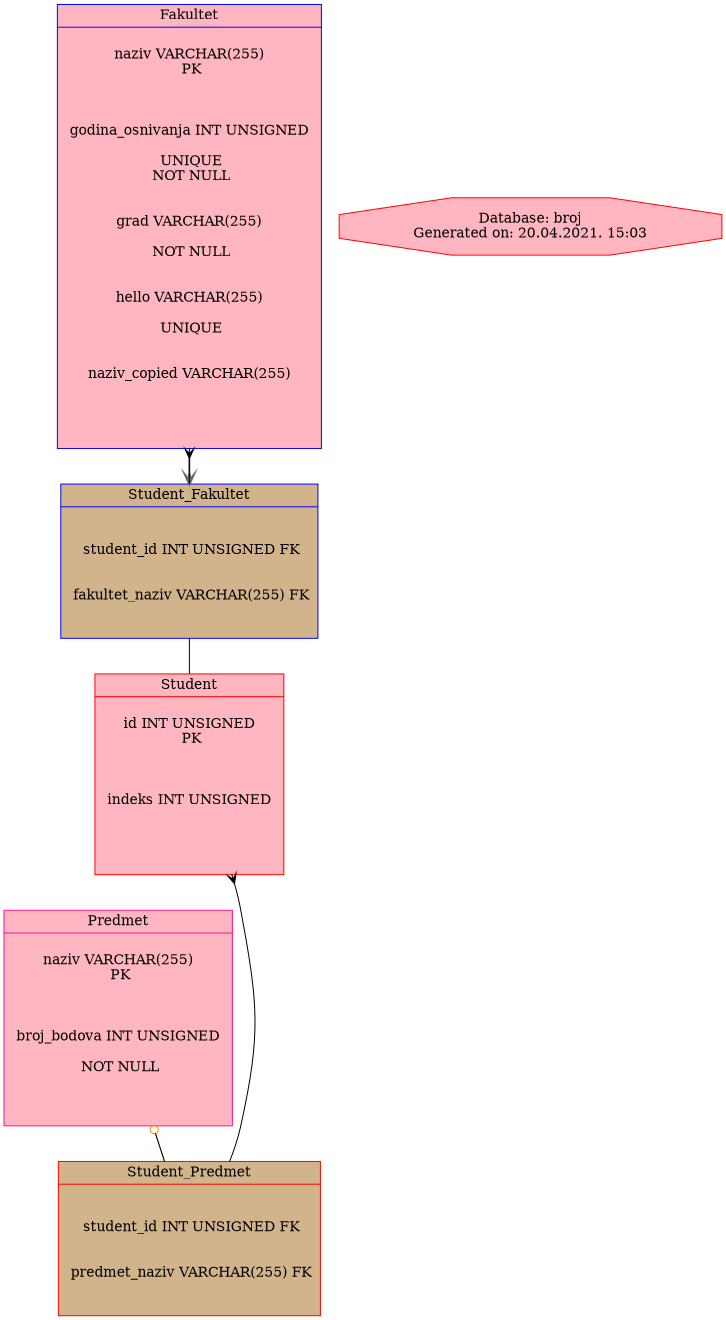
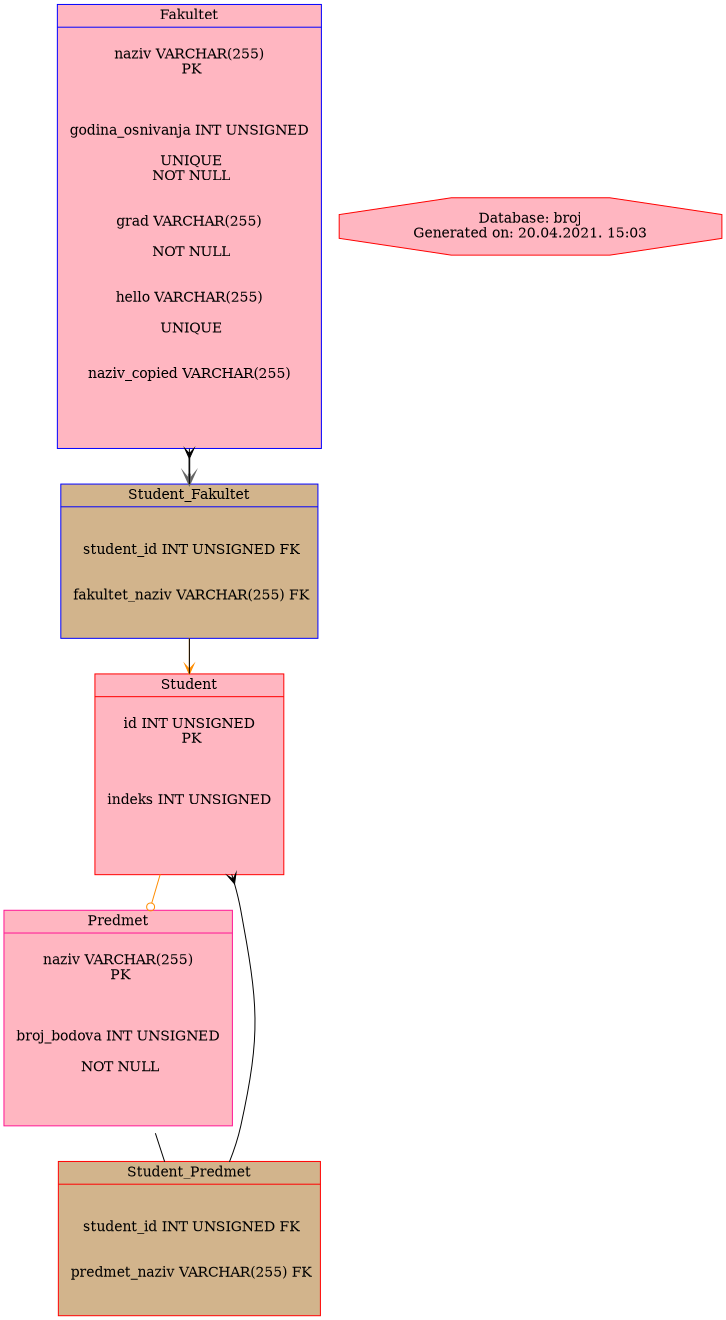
edge "Student_Fakultet" -> "Student": added
edge "Student_Predmet" -> "Predmet": now "Student" -> "Predmet"
